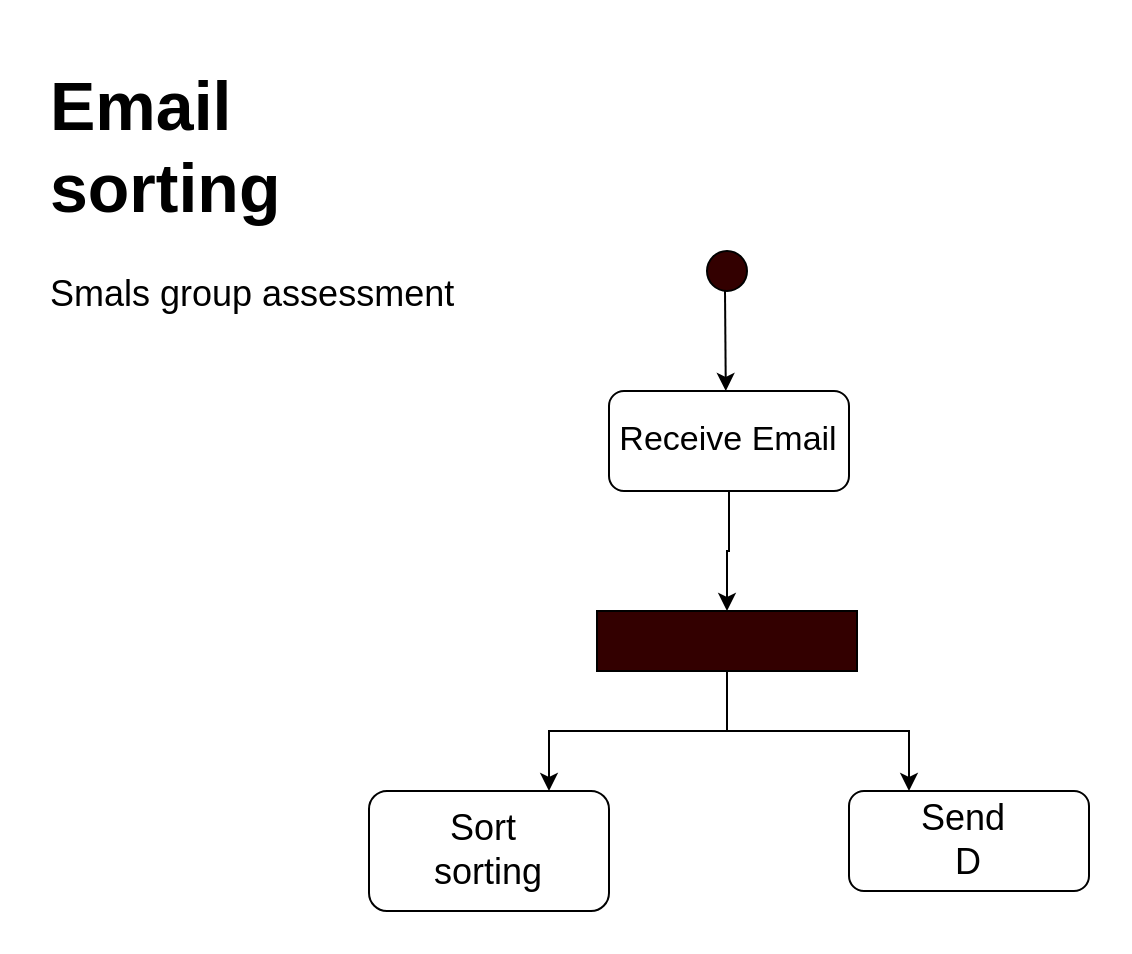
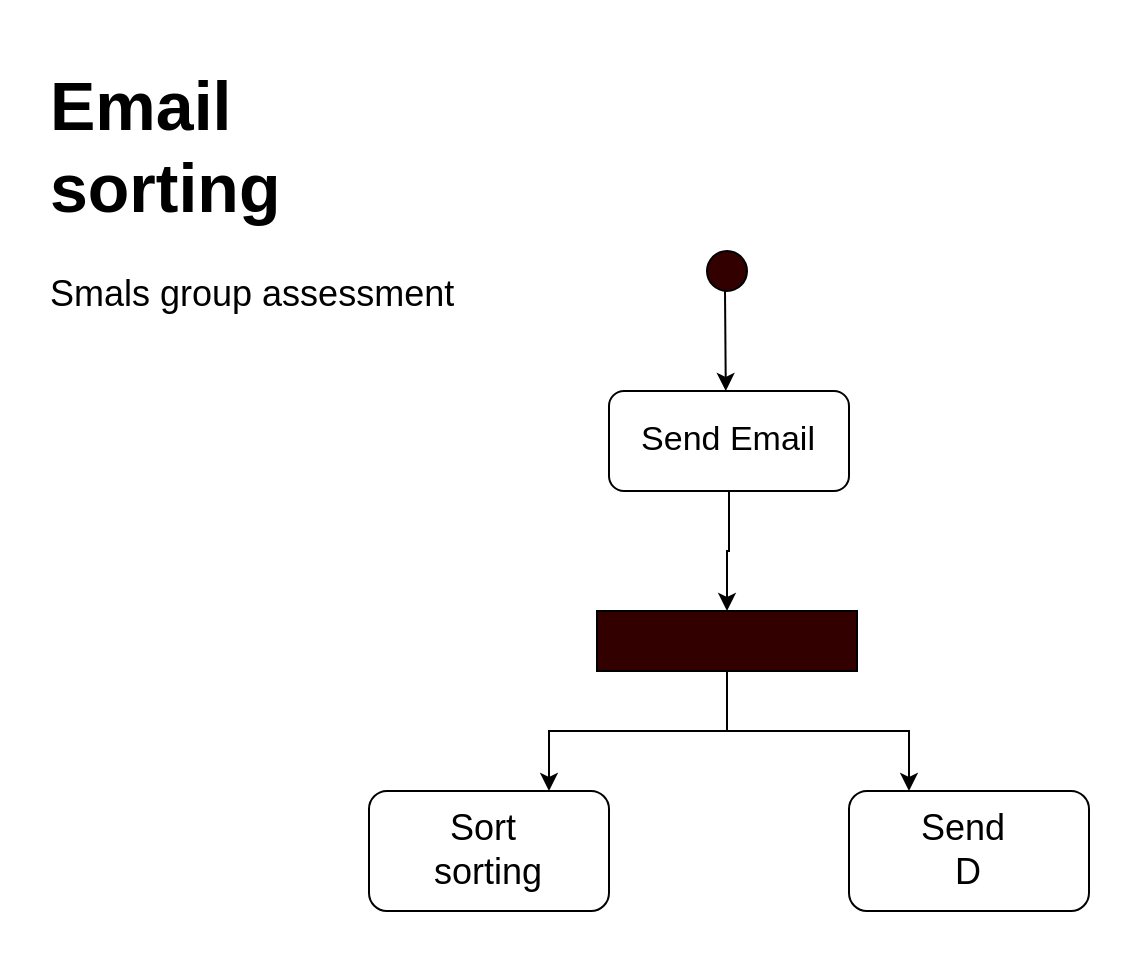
node "Receive Email": label "Receive Email" -> "Send Email"
node "Send D": size 240x100 -> 240x120
